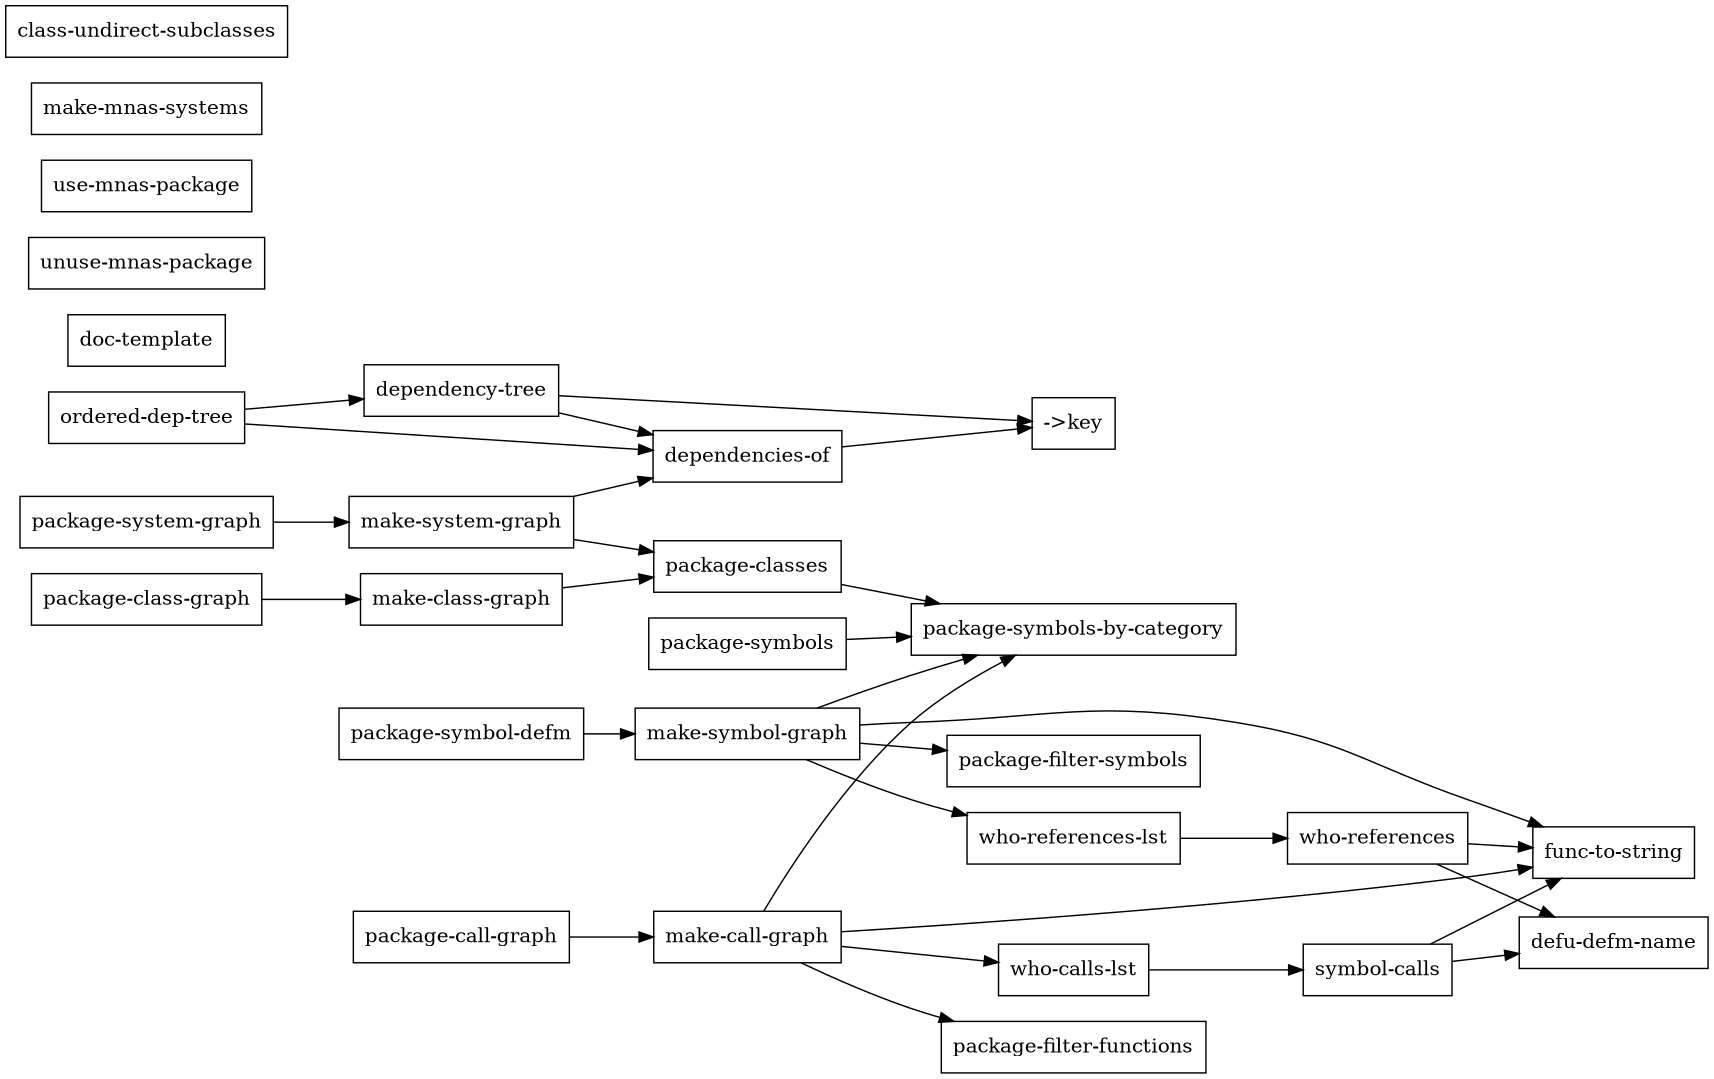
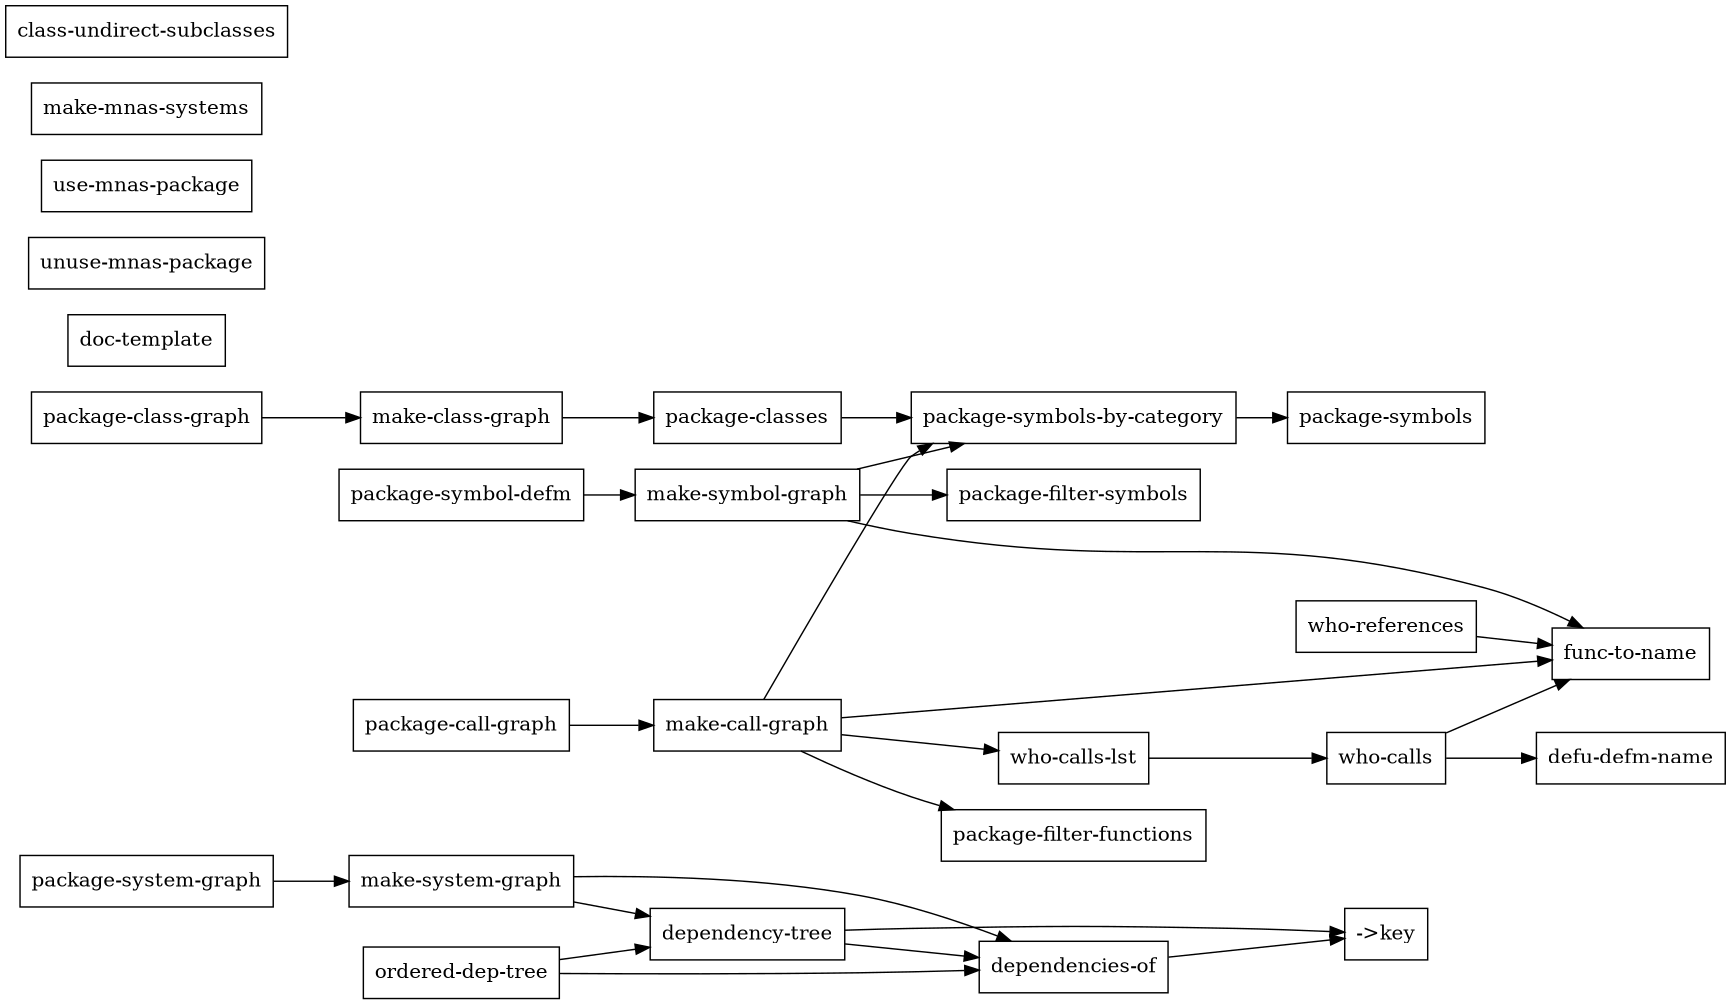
edge "make-system-graph" -> "package-classes": now "make-system-graph" -> "dependency-tree"
edge "package-symbols" -> "package-symbols-by-category": reversed
node "who-references-lst": removed
node "func-to-string": label "func-to-string" -> "func-to-name"
edge "who-references" -> "defu-defm-name": removed
node "symbol-calls": label "symbol-calls" -> "who-calls"
